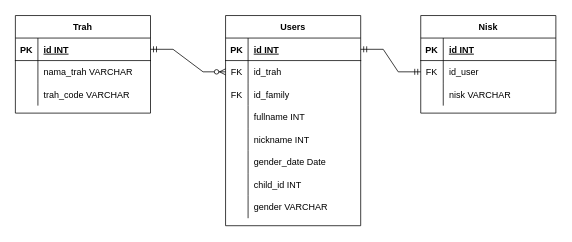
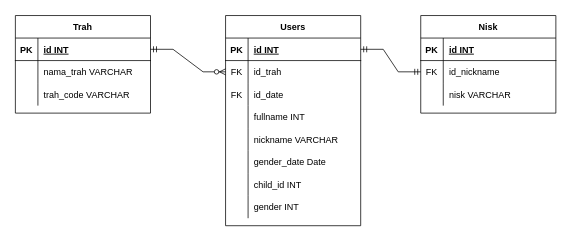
node "id_user": label "id_user" -> "id_nickname"
node "id_family": label "id_family" -> "id_date"
node "nickname INT": label "nickname INT" -> "nickname VARCHAR"
node "gender VARCHAR": label "gender VARCHAR" -> "gender INT"
